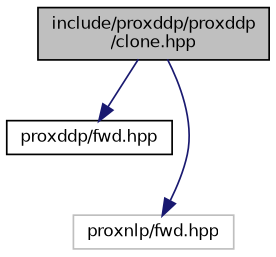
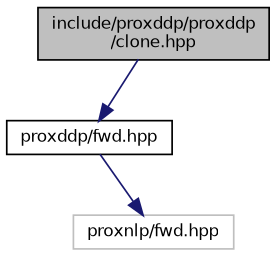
edge "include/proxddp/proxddp /clone.hpp" -> "proxnlp/fwd.hpp": now "proxddp/fwd.hpp" -> "proxnlp/fwd.hpp"
